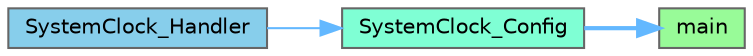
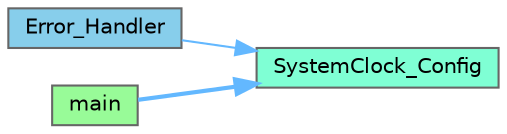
node "SystemClock_Handler": label "SystemClock_Handler" -> "Error_Handler"
edge "SystemClock_Config" -> "main": reversed
